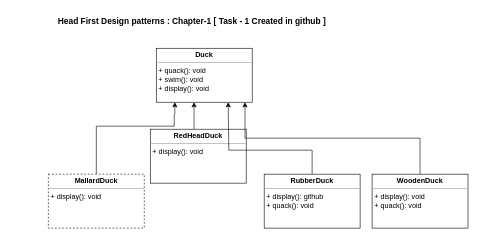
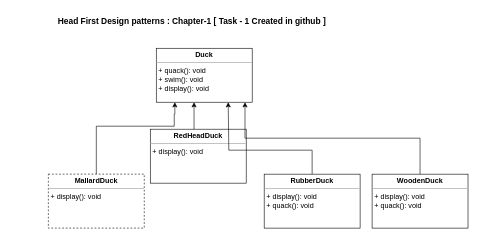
node "RubberDuck + display(): github + quack(): void": label "RubberDuck + display(): github + quack(): void" -> "RubberDuck + display(): void + quack(): void"
